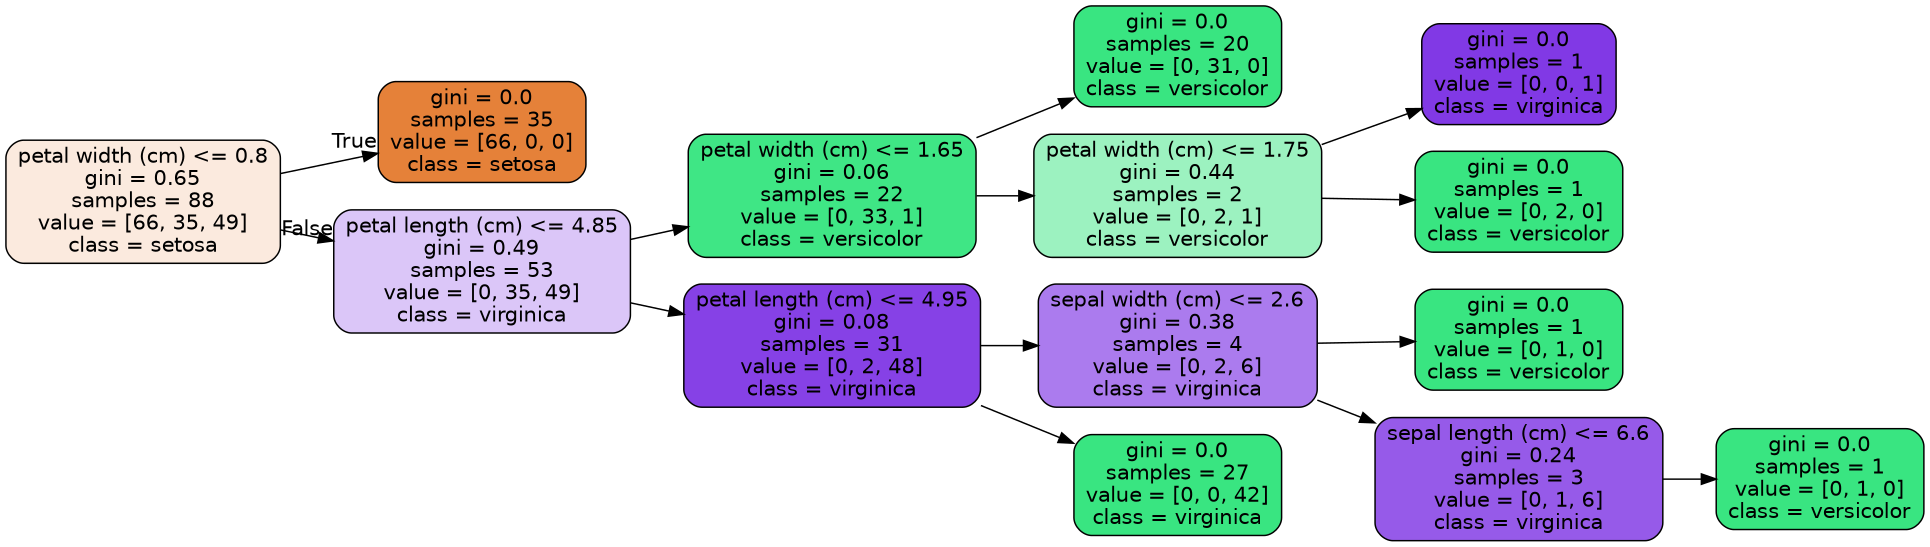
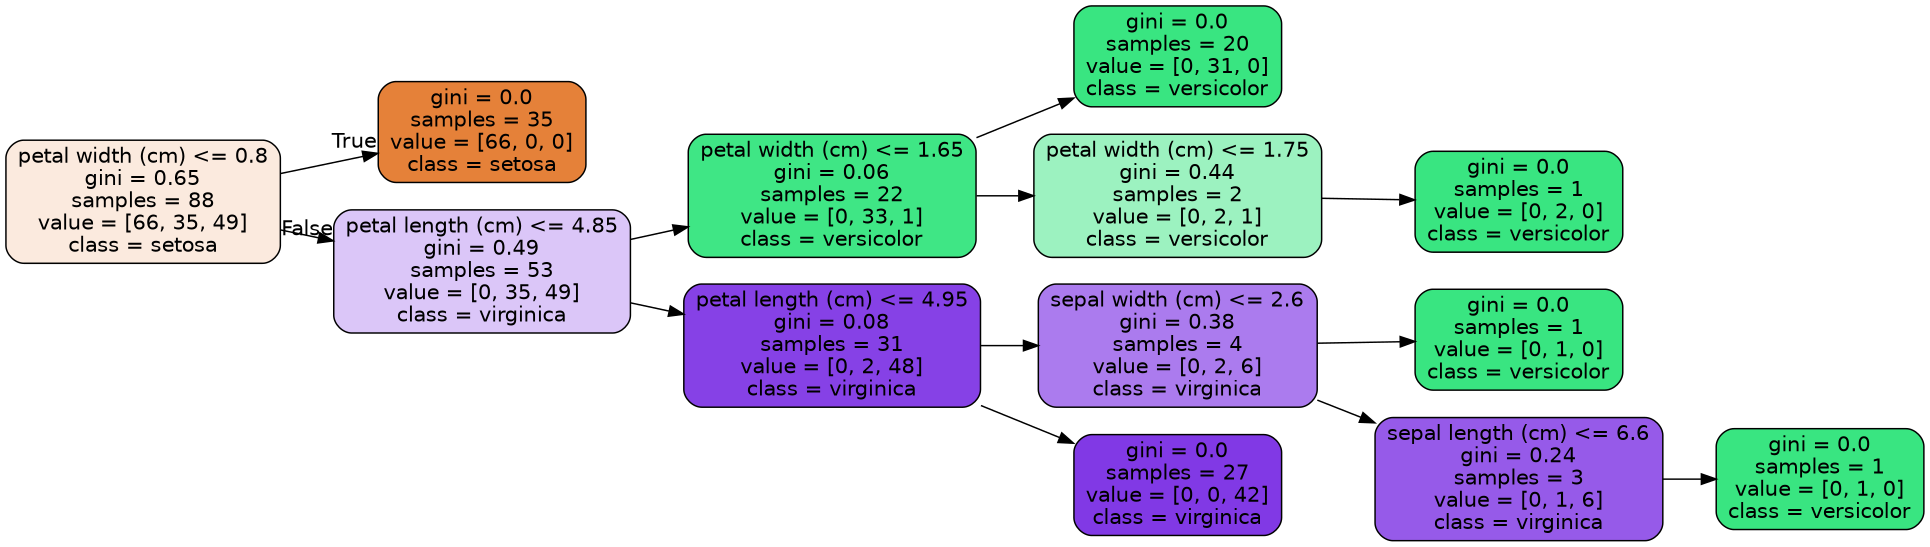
node "gini = 0.0 samples = 1 value = [0, 0, 1] class = virginica": removed
node "gini = 0.0 samples = 27 value = [0, 0, 42] class = virginica": fillcolor #39e581 -> #8139e5
